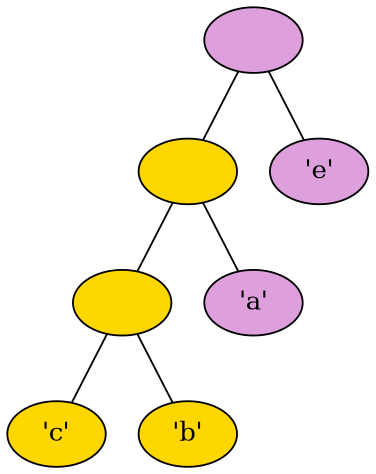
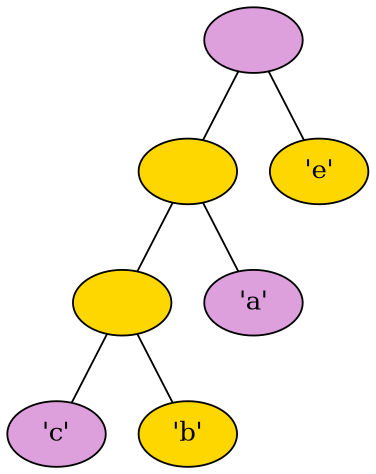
node "'e'": fillcolor plum -> gold
node "'c'": fillcolor gold -> plum
